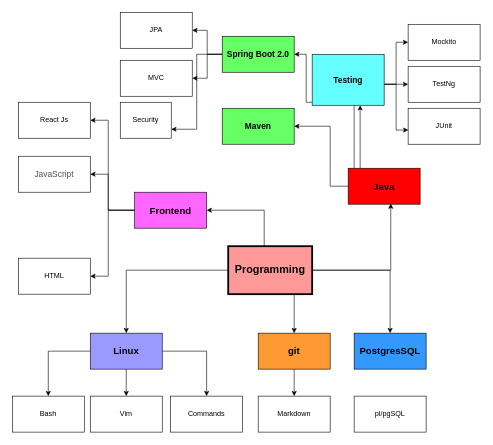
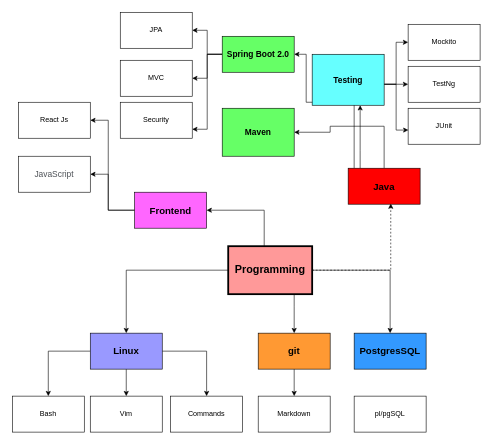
node "Security": size 51x36 -> 72x36
node "Maven": size 72x36 -> 72x48
edge "Programming" -> "Java": style solid -> dashed
node "HTML": removed
edge "Frontend" -> "HTML": removed
